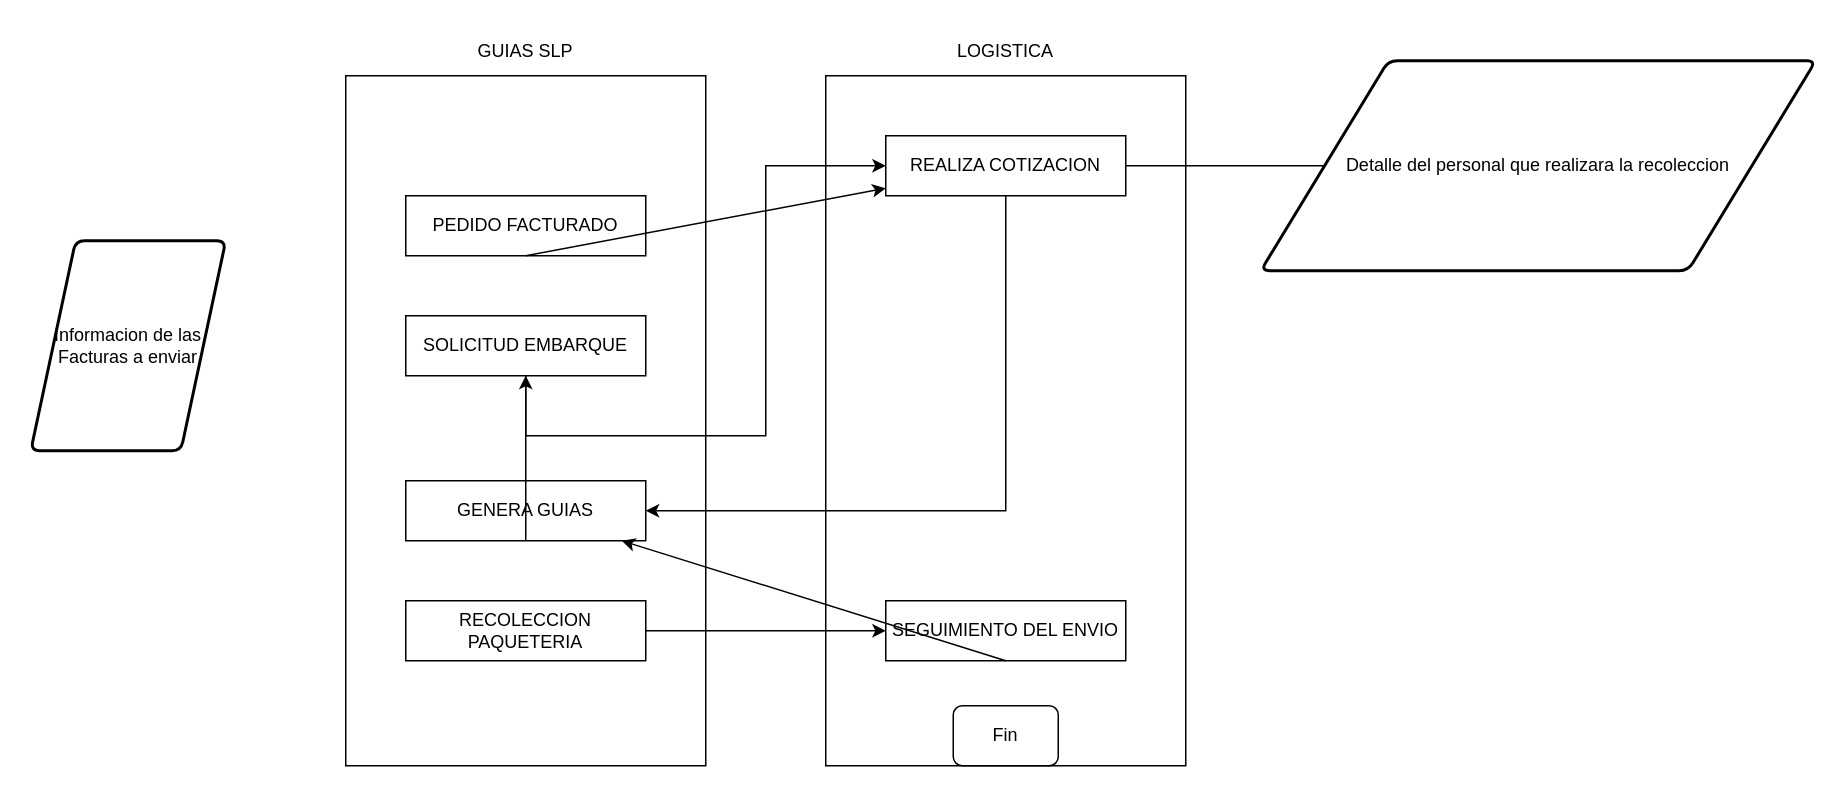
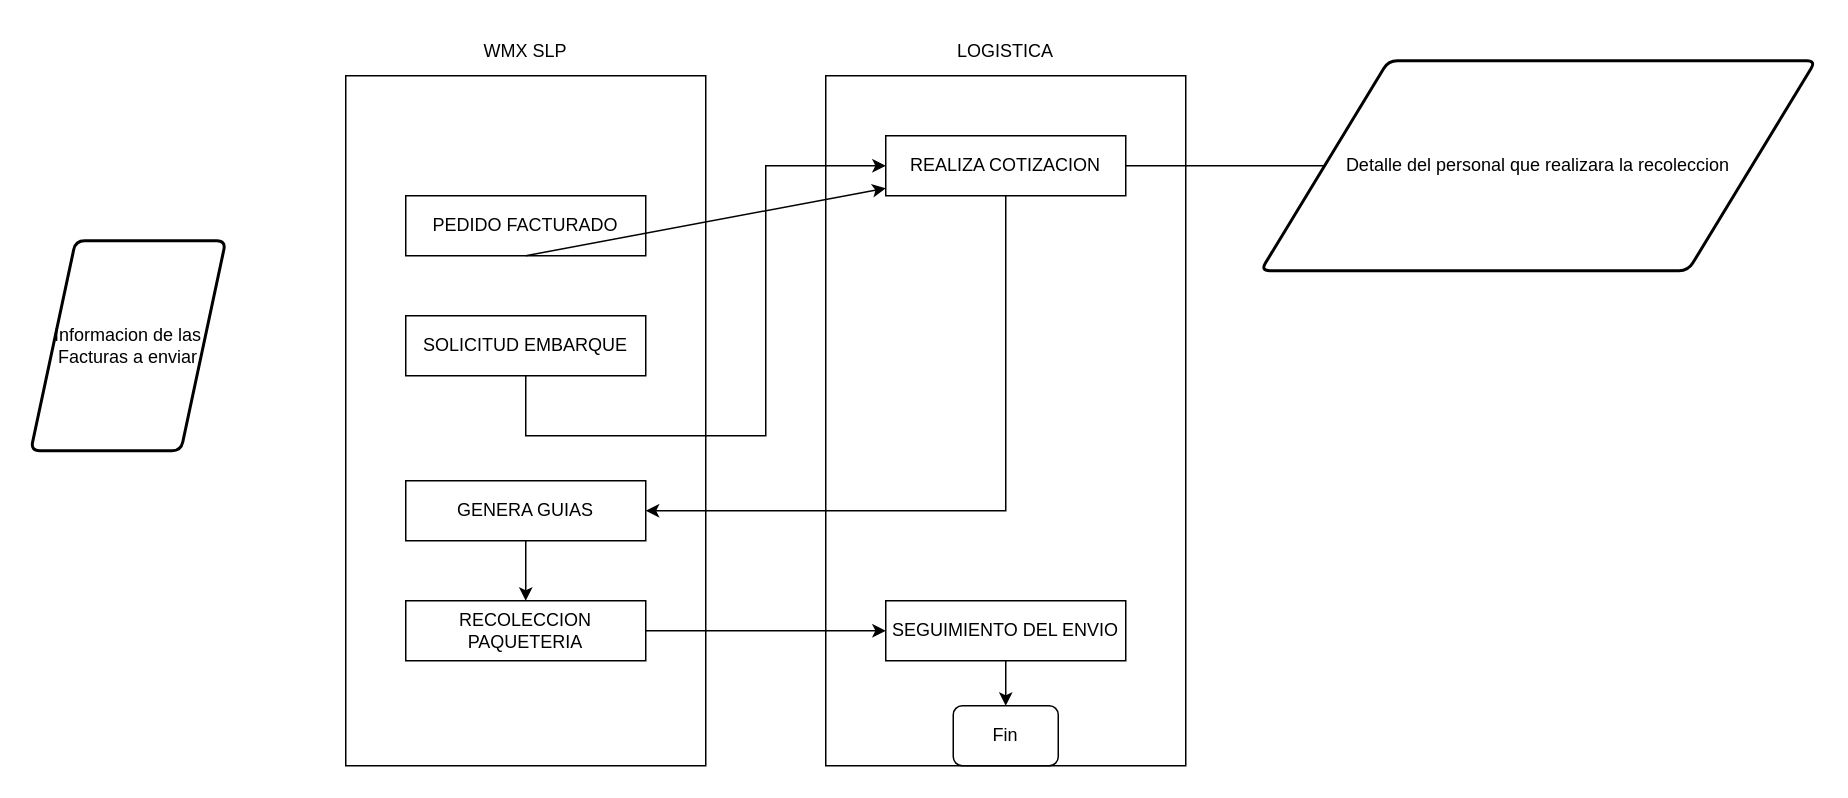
node "GUIAS SLP": label "GUIAS SLP" -> "WMX SLP"
edge "GENERA GUIAS" -> "SOLICITUD EMBARQUE": now "GENERA GUIAS" -> "RECOLECCION PAQUETERIA"
edge "SEGUIMIENTO DEL ENVIO" -> "GENERA GUIAS": now "SEGUIMIENTO DEL ENVIO" -> "Fin"
